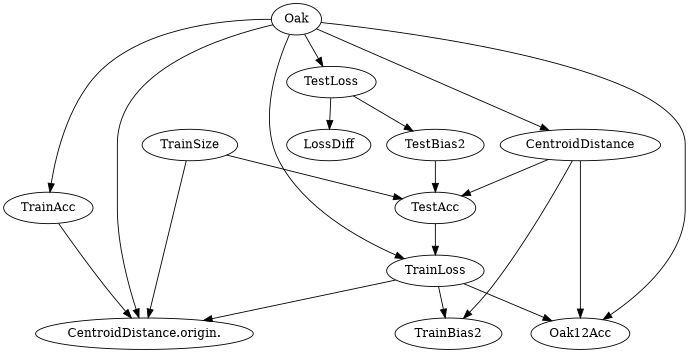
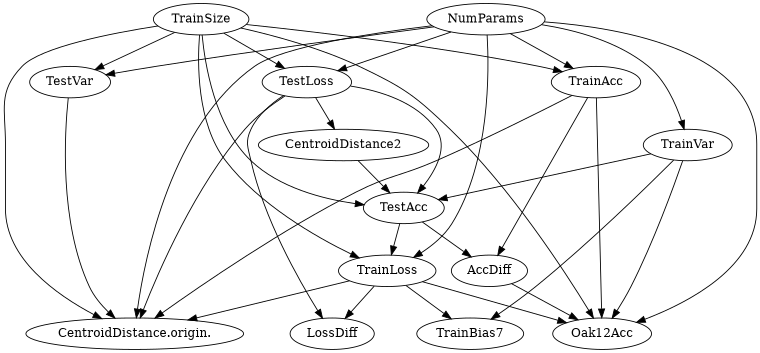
node "Oak": label "Oak" -> "NumParams"
edge "TrainSize" -> "TrainAcc": added
edge "TrainSize" -> "TestLoss": added
node "TestVar": added
edge "TestLoss" -> "TestAcc": added
edge "TrainSize" -> "Oak12Acc": added
node "TestBias2": label "TestBias2" -> "CentroidDistance2"
node "CentroidDistance": label "CentroidDistance" -> "TrainVar"
edge "TrainSize" -> "TrainLoss": added
edge "TestLoss" -> "CentroidDistance.origin.": added
edge "TrainAcc" -> "Oak12Acc": added
node "AccDiff": added
edge "TrainLoss" -> "LossDiff": added
node "TrainBias2": label "TrainBias2" -> "TrainBias7"
